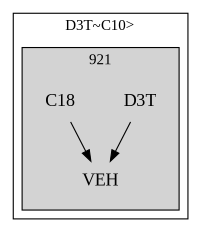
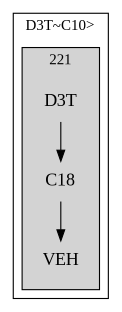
cluster "921": label "921" -> "221"
edge "D3T" -> "VEH": now "D3T" -> "C18"
